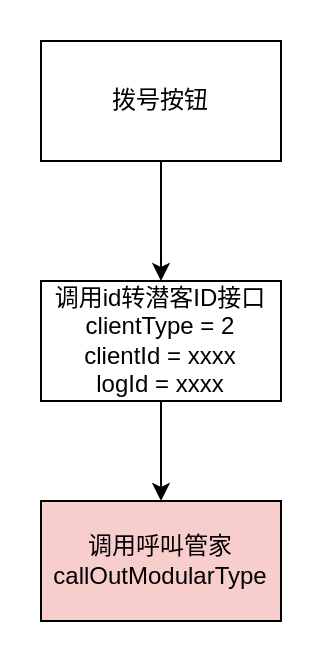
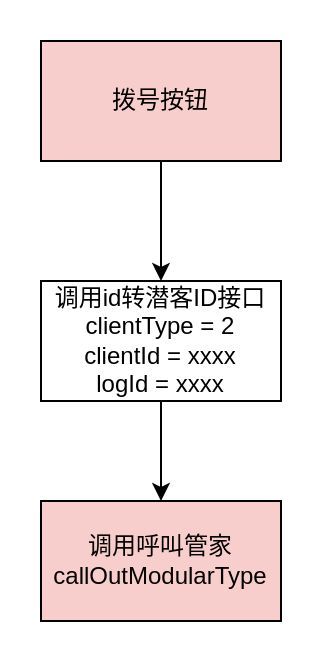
node "拨号按钮": fillcolor #ffffff -> #f8cecc
